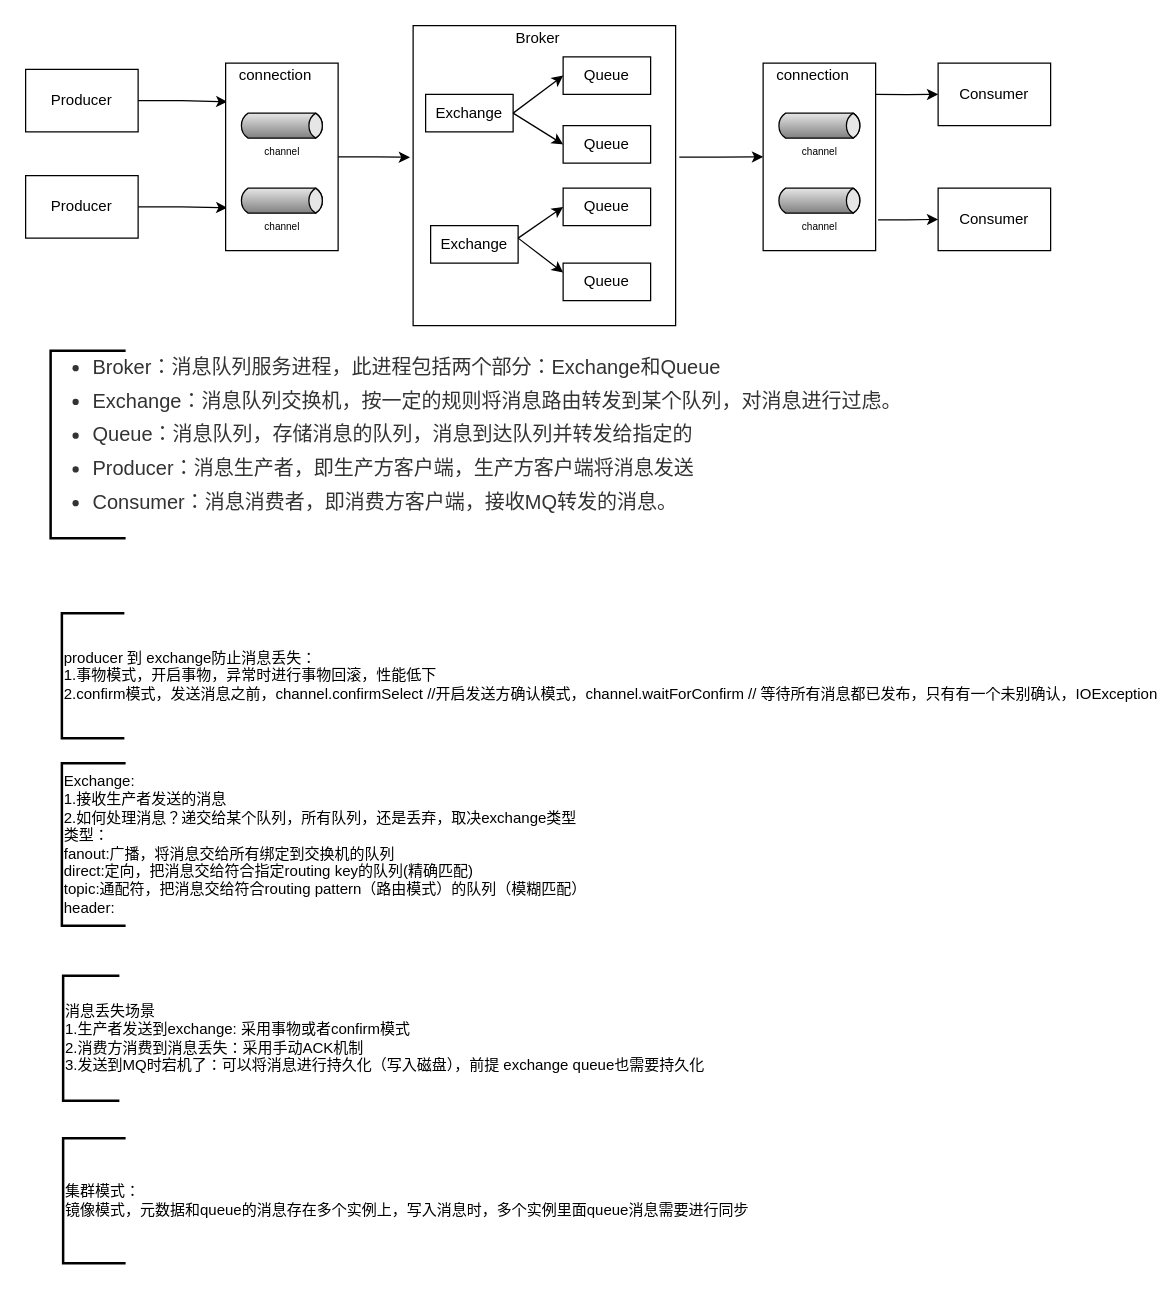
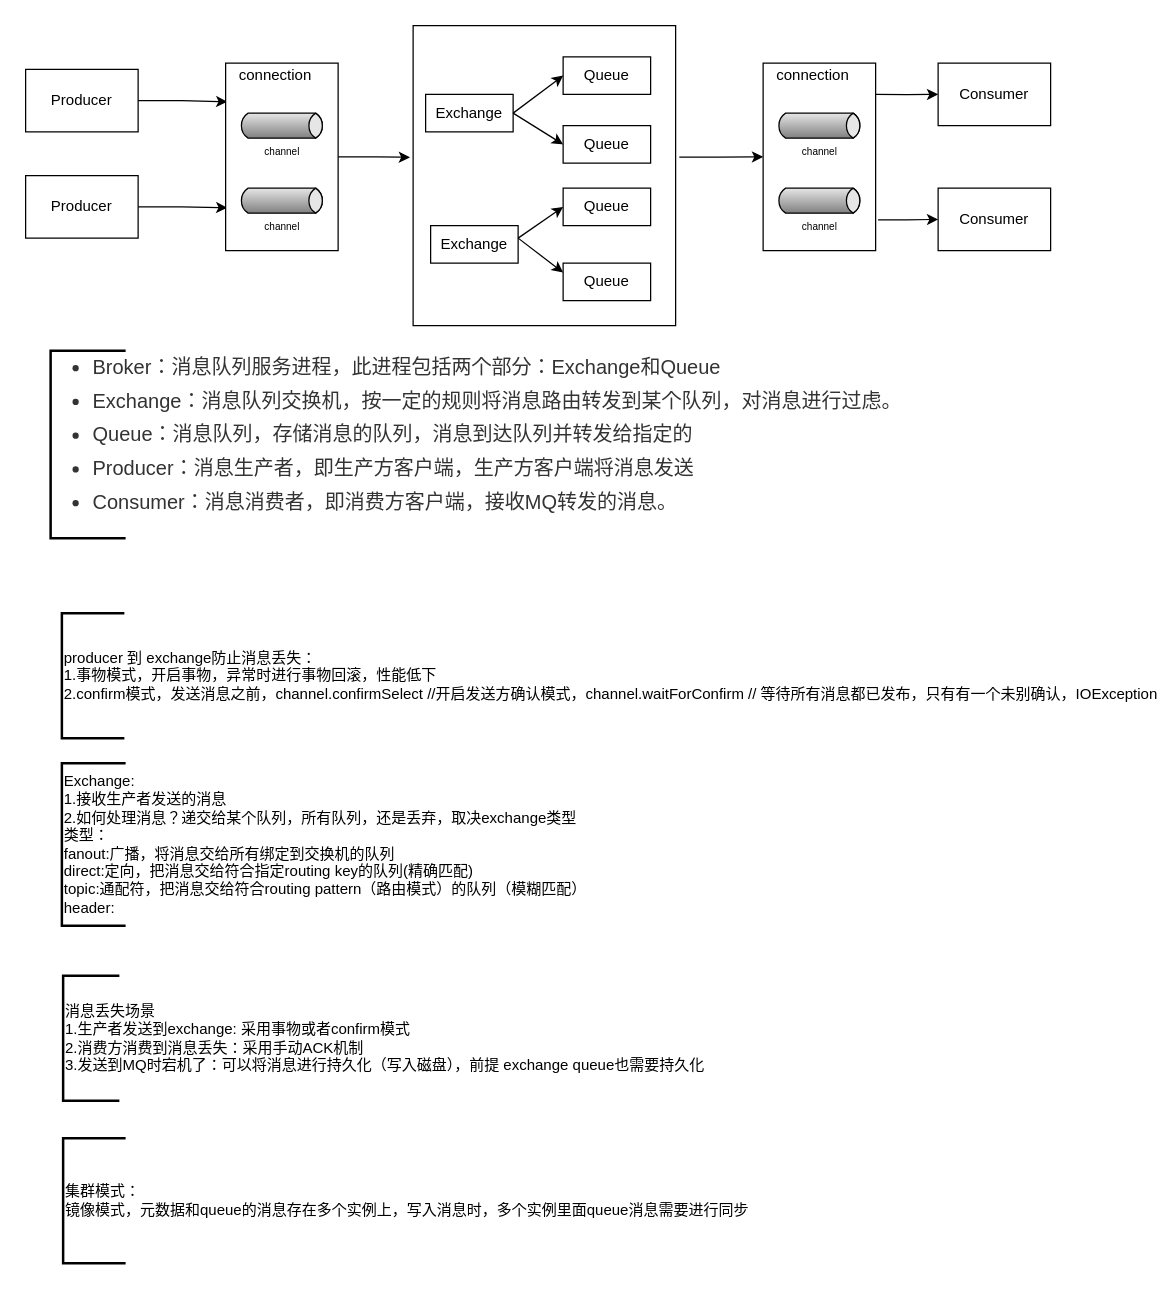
node "Broker": removed
